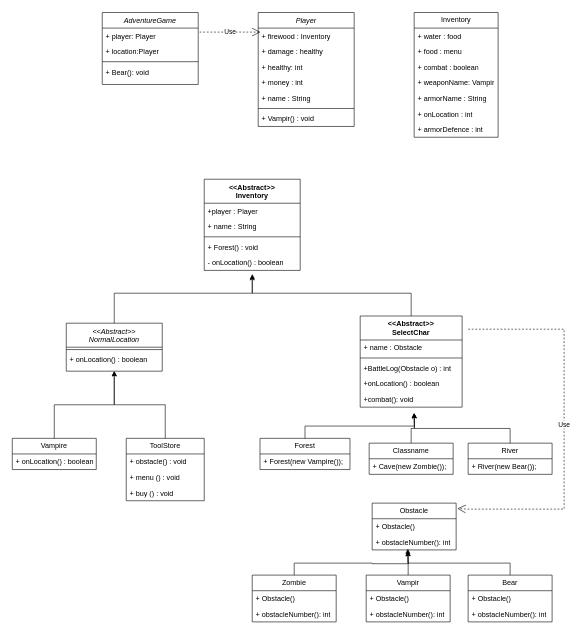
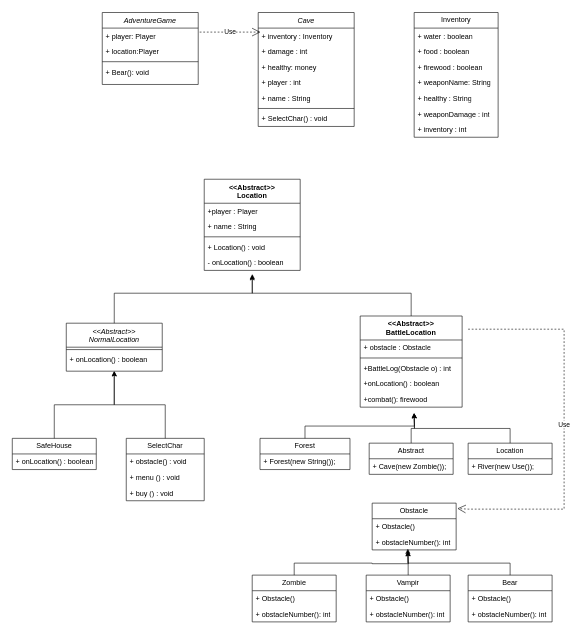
node "Player": label "Player" -> "Cave"
node "+ firewood : Inventory": label "+ firewood : Inventory" -> "+ inventory : Inventory"
node "+ water : food": label "+ water : food" -> "+ water : boolean"
node "+ damage : healthy": label "+ damage : healthy" -> "+ damage : int"
node "+ food : menu": label "+ food : menu" -> "+ food : boolean"
node "+ healthy: int": label "+ healthy: int" -> "+ healthy: money"
node "+ combat : boolean": label "+ combat : boolean" -> "+ firewood : boolean"
node "+ money : int": label "+ money : int" -> "+ player : int"
node "+ weaponName: Vampir": label "+ weaponName: Vampir" -> "+ weaponName: String"
node "+ armorName : String": label "+ armorName : String" -> "+ healthy : String"
node "+ onLocation : int": label "+ onLocation : int" -> "+ weaponDamage : int"
node "+ Vampir() : void": label "+ Vampir() : void" -> "+ SelectChar() : void"
node "+ armorDefence : int": label "+ armorDefence : int" -> "+ inventory : int"
node "<<Abstract>> Inventory": label "<<Abstract>> Inventory" -> "<<Abstract>> Location"
node "+ Forest() : void": label "+ Forest() : void" -> "+ Location() : void"
node "<<Abstract>> SelectChar": label "<<Abstract>> SelectChar" -> "<<Abstract>> BattleLocation"
node "+ name : Obstacle": label "+ name : Obstacle" -> "+ obstacle : Obstacle"
node "+combat(): void": label "+combat(): void" -> "+combat(): firewood"
node "Vampire": label "Vampire" -> "SafeHouse"
node "ToolStore": label "ToolStore" -> "SelectChar"
node "Classname": label "Classname" -> "Abstract"
node "River": label "River" -> "Location"
node "+ Forest(new Vampire());": label "+ Forest(new Vampire());" -> "+ Forest(new String());"
node "+ River(new Bear());": label "+ River(new Bear());" -> "+ River(new Use());"
